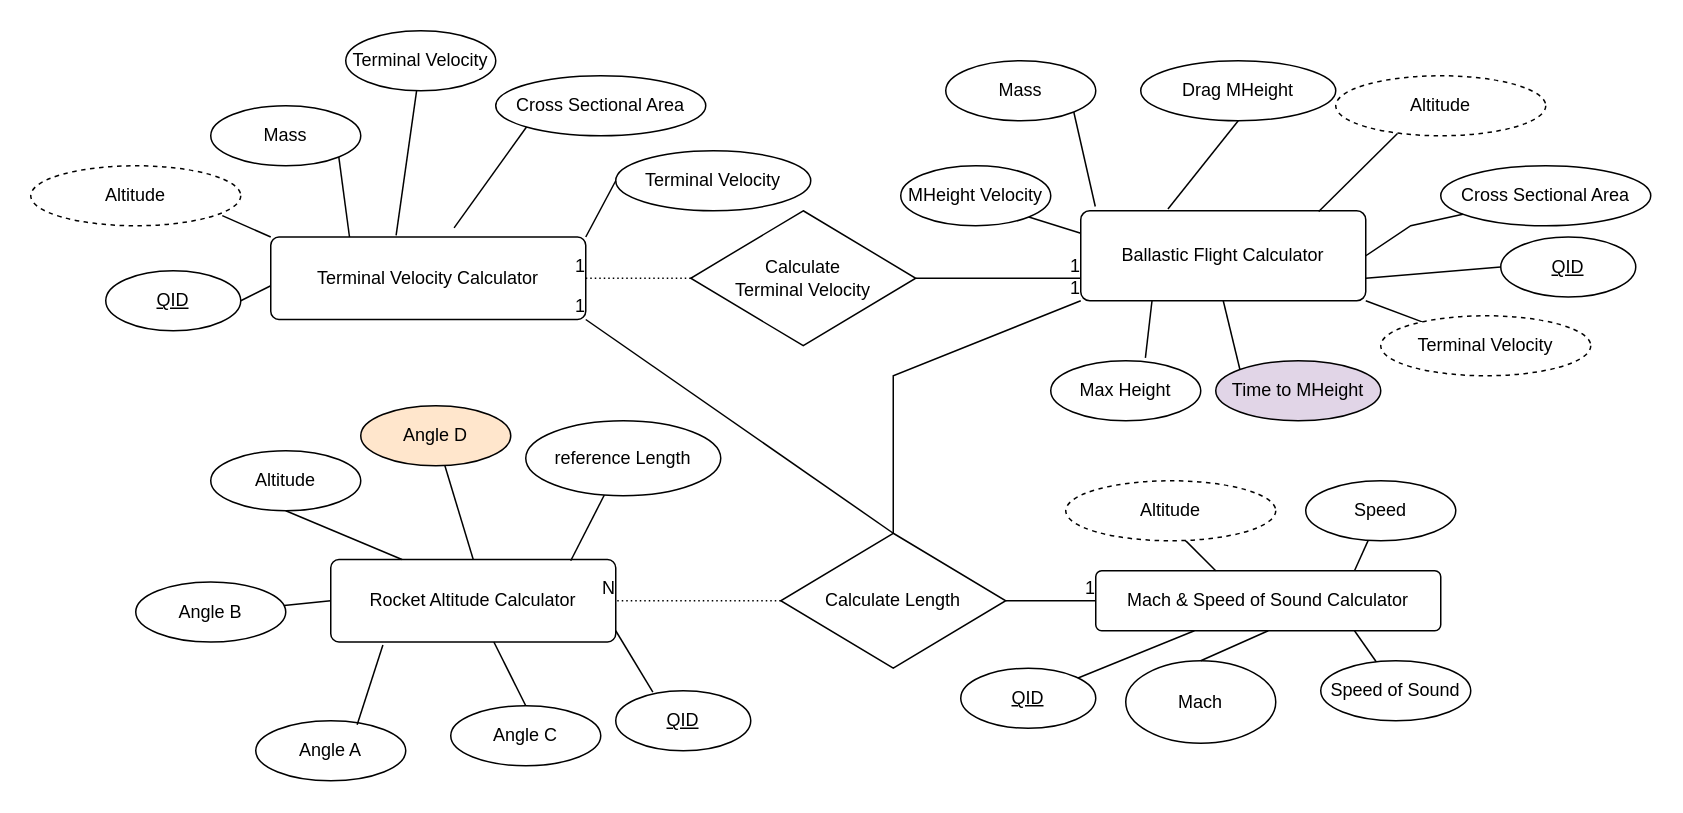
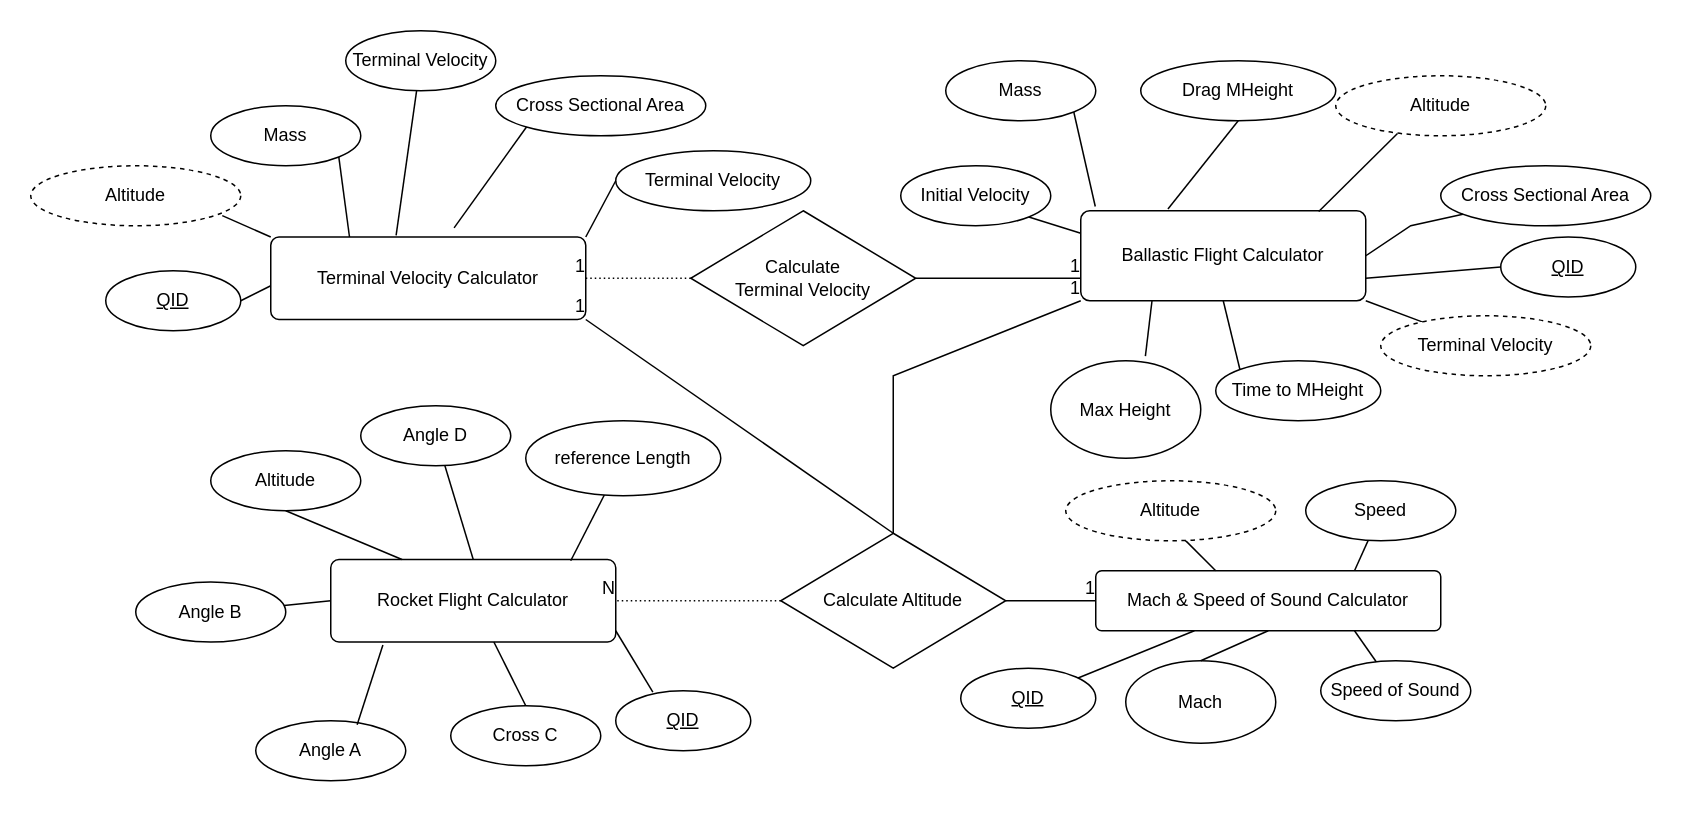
node "MHeight Velocity": label "MHeight Velocity" -> "Initial Velocity"
node "Max Height": size 150x60 -> 150x98
node "Time to MHeight": fillcolor #e1d5e7 -> #ffffff
node "Angle D": fillcolor #ffe6cc -> #ffffff
node "Rocket Altitude Calculator": label "Rocket Altitude Calculator" -> "Rocket Flight Calculator"
node "Calculate Length": label "Calculate Length" -> "Calculate Altitude"
node "Angle C": label "Angle C" -> "Cross C"
